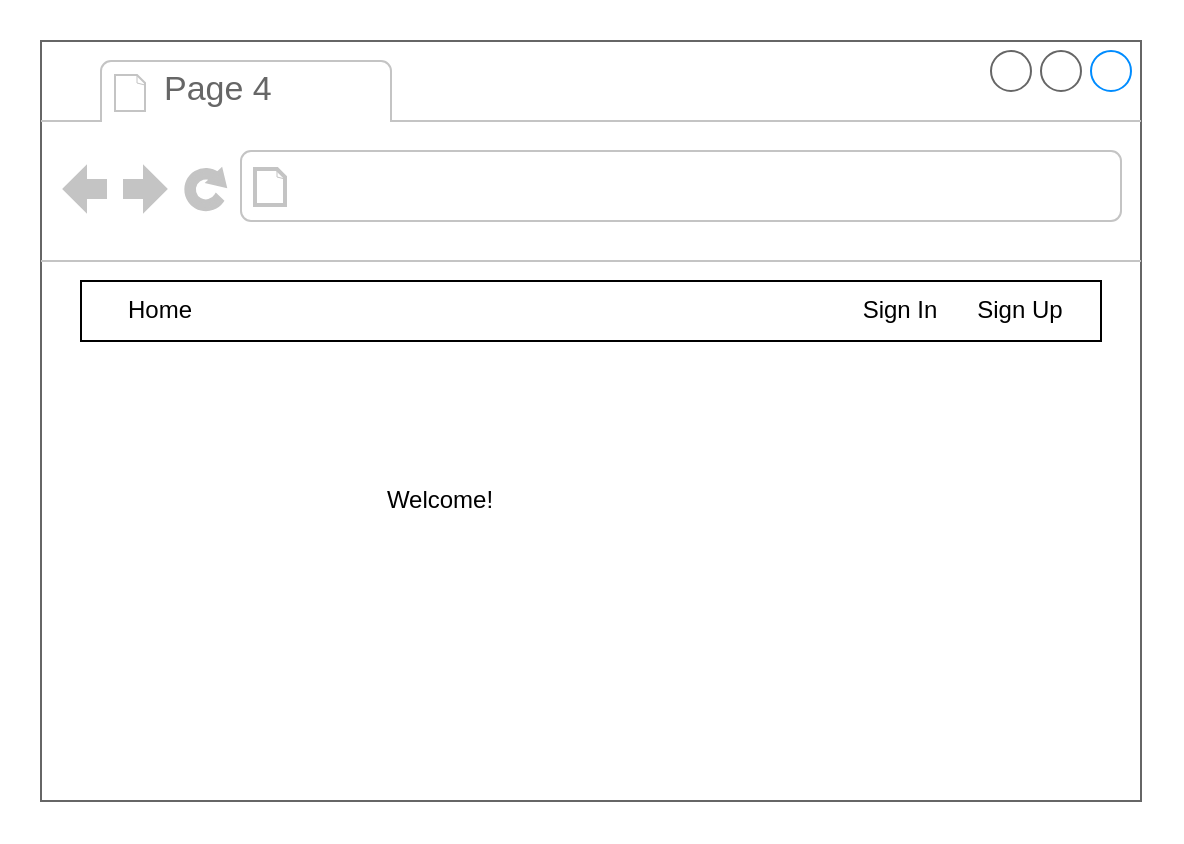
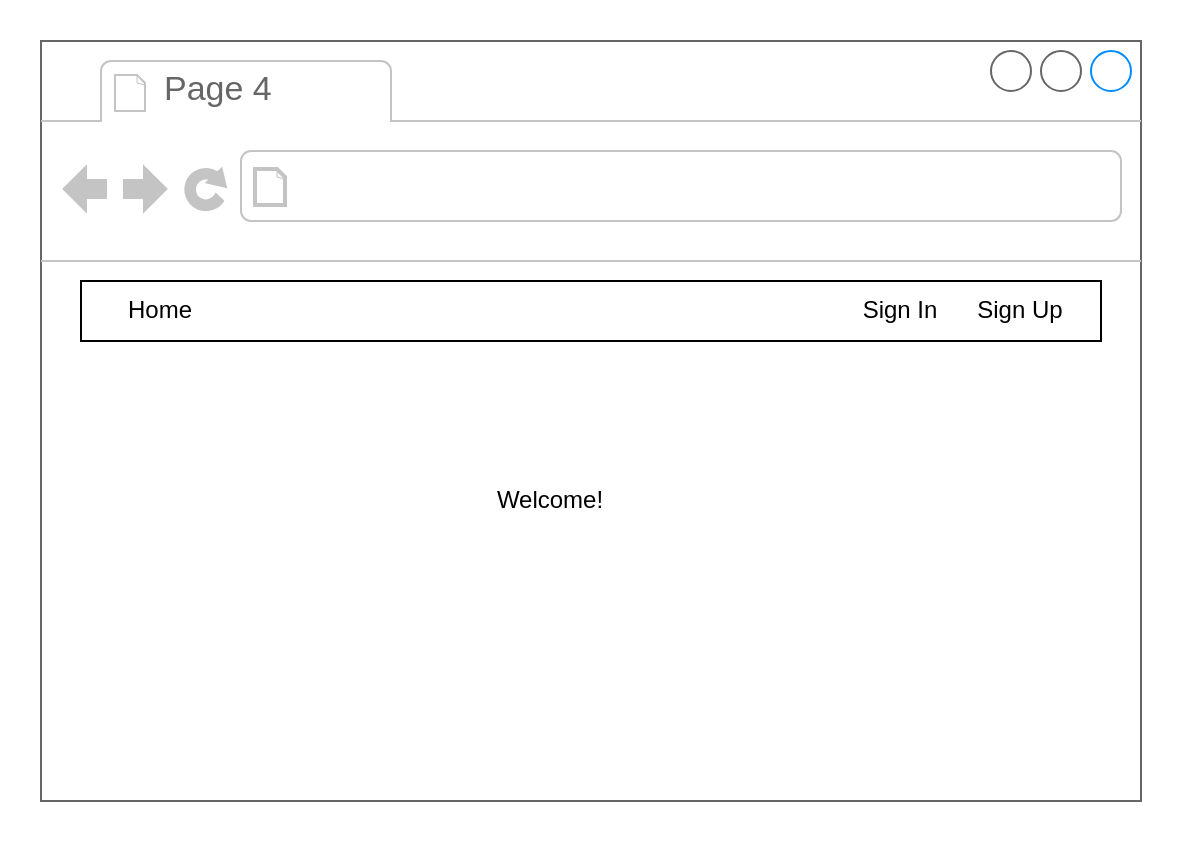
node "Welcome!": moved (441, 501) -> (551, 501)
